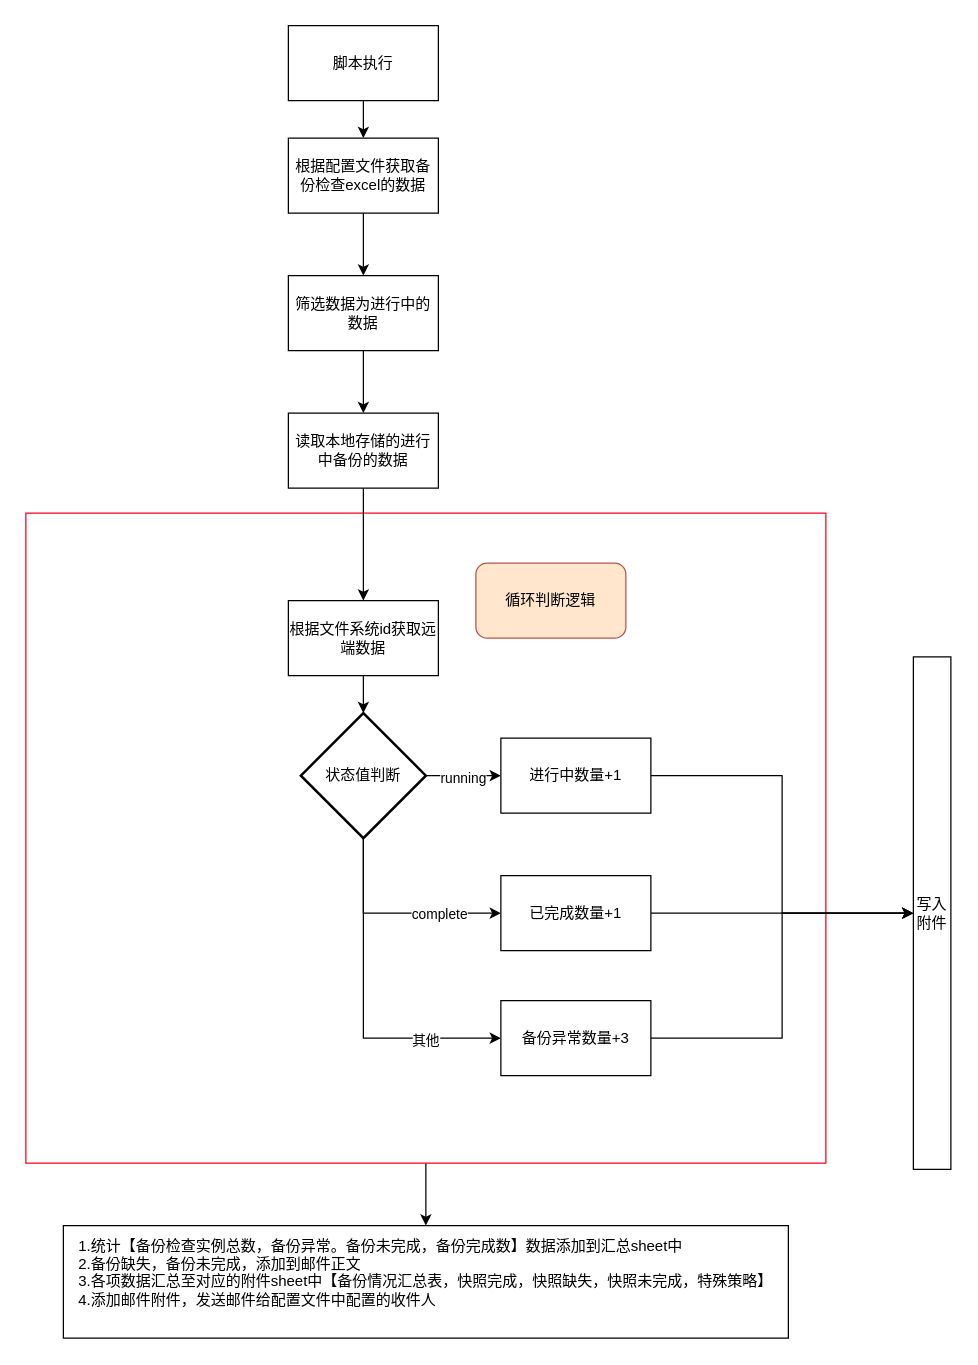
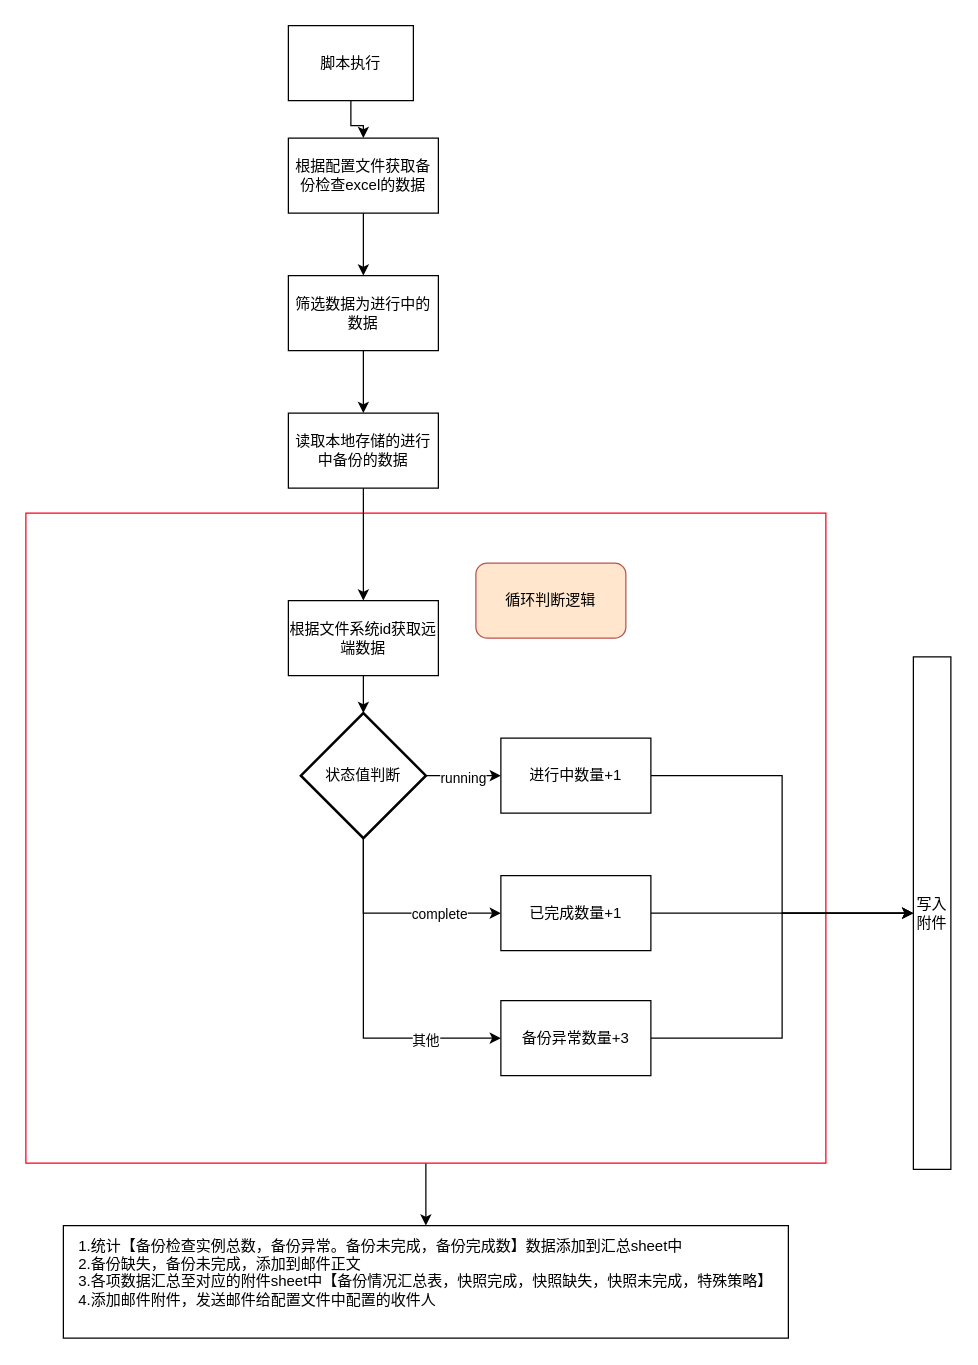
node "脚本执行": size 150x75 -> 125x75
